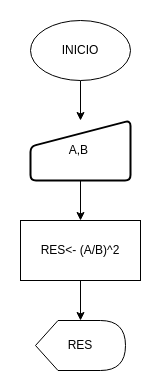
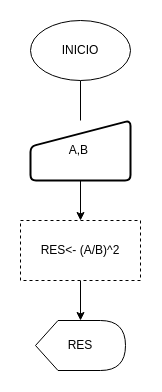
edge "INICIO" -> "A,B": arrowhead classic -> none
node "RES<- (A/B)^2": style solid -> dashed
